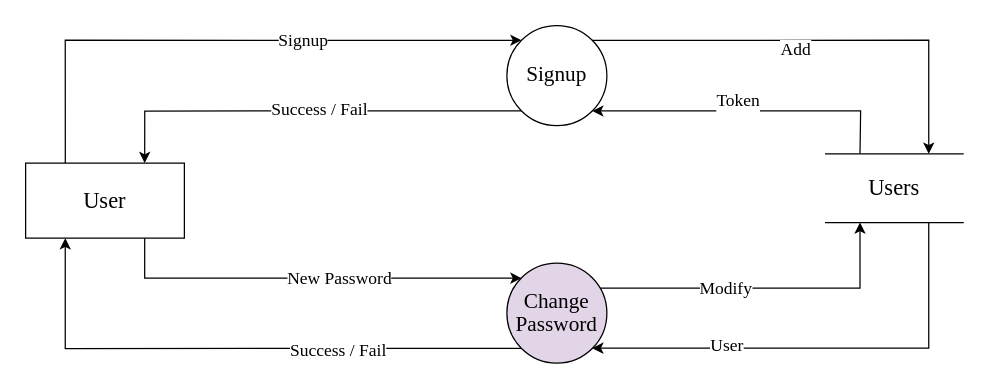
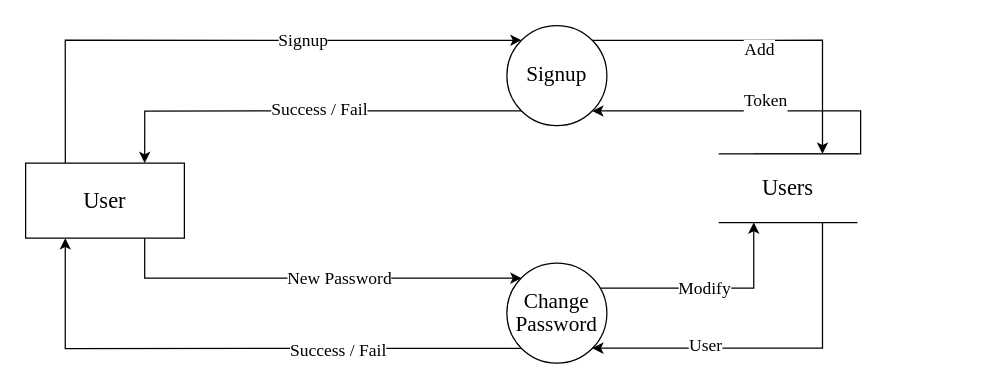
node "Users": moved (894, 188) -> (788, 188)
node "Change Password": fillcolor #e1d5e7 -> #ffffff
